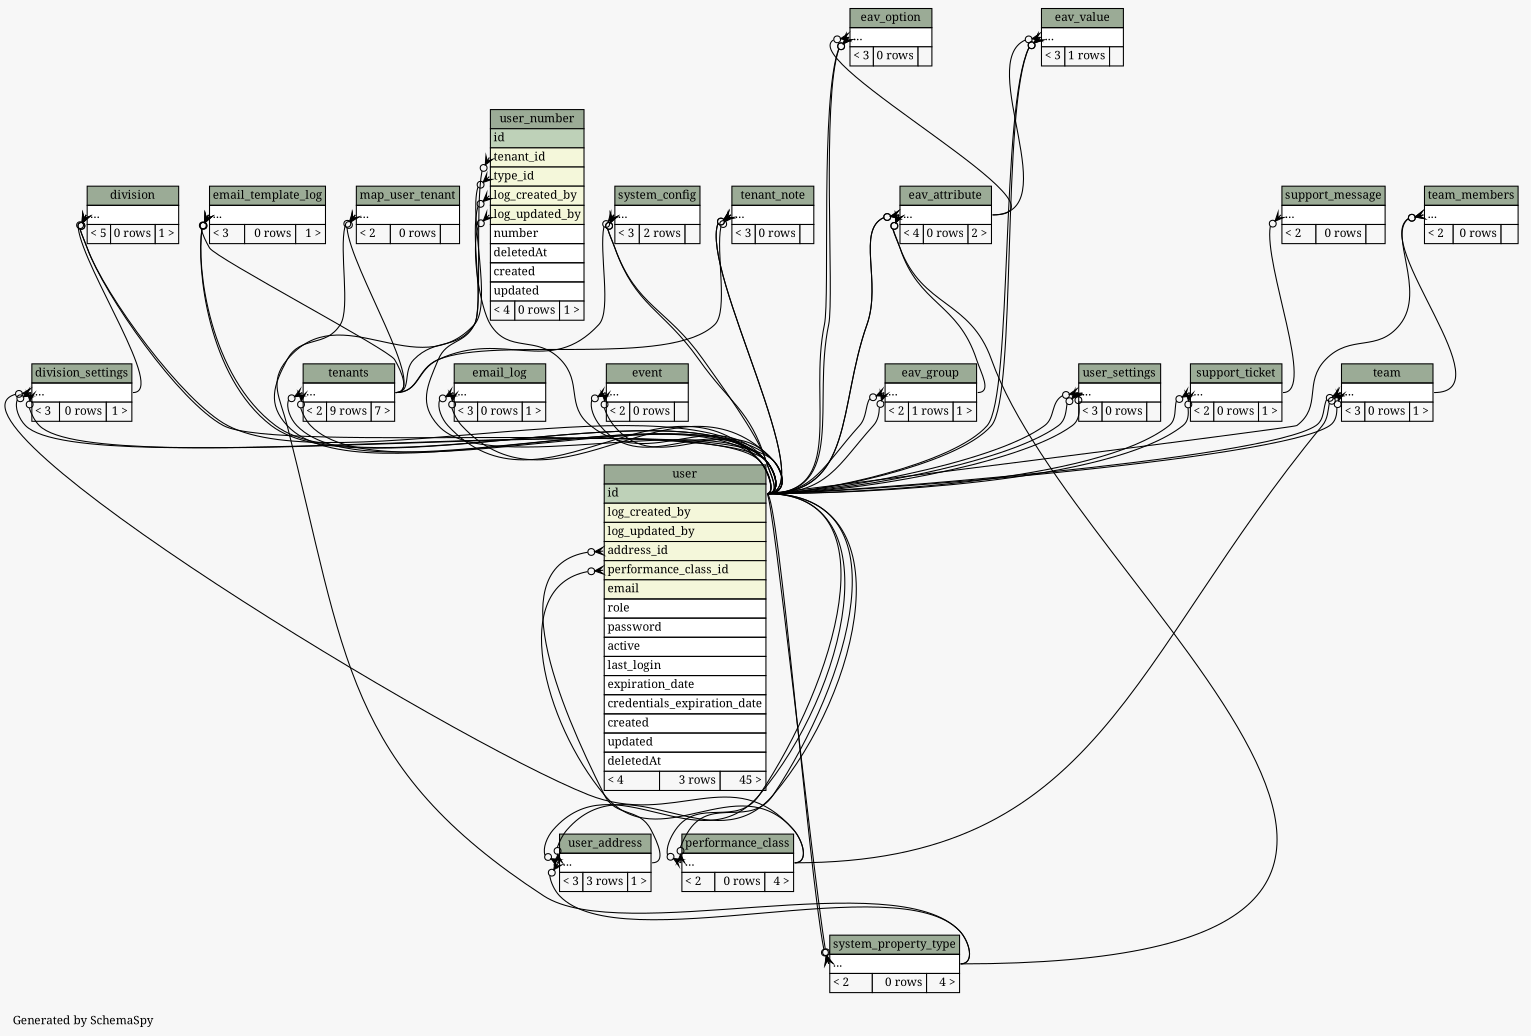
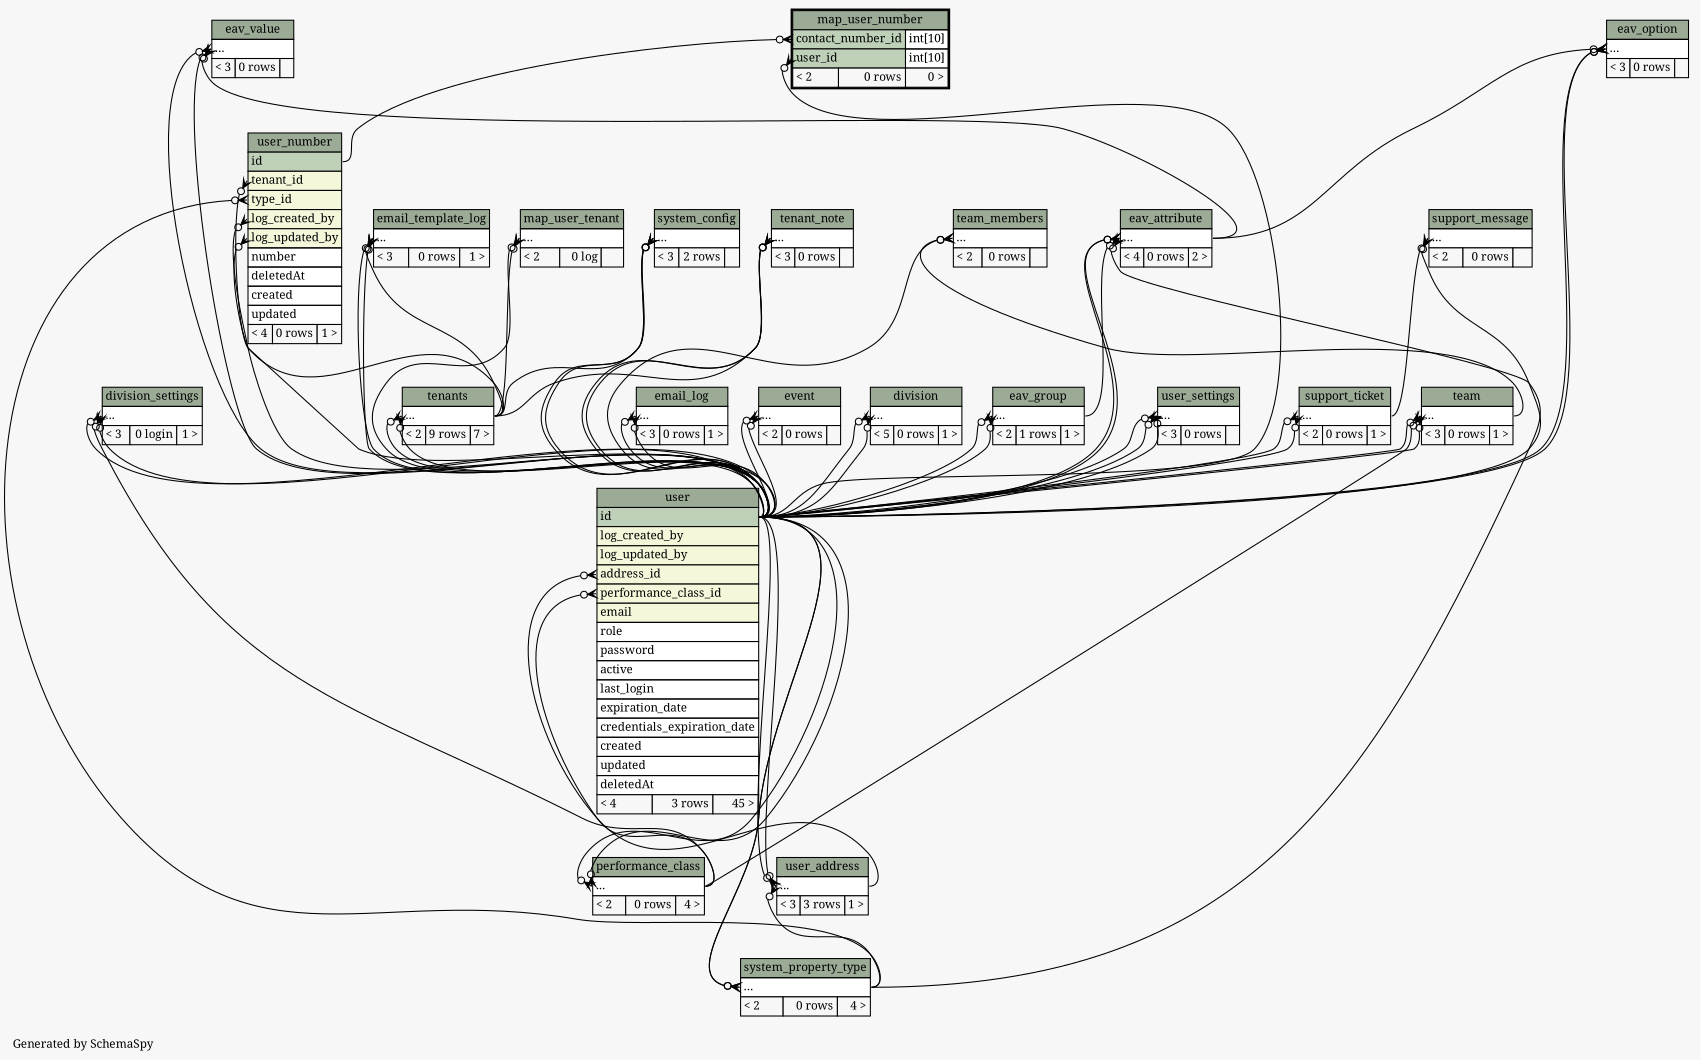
node "map_user_number": added
node "eav_value": text "1 rows" -> "0 rows"
node "map_user_tenant": text "0 rows" -> "0 log"
edge "division_settings" -> "division": removed
node "division_settings": text "0 rows" -> "0 login"
edge "user" -> "support_message": added
